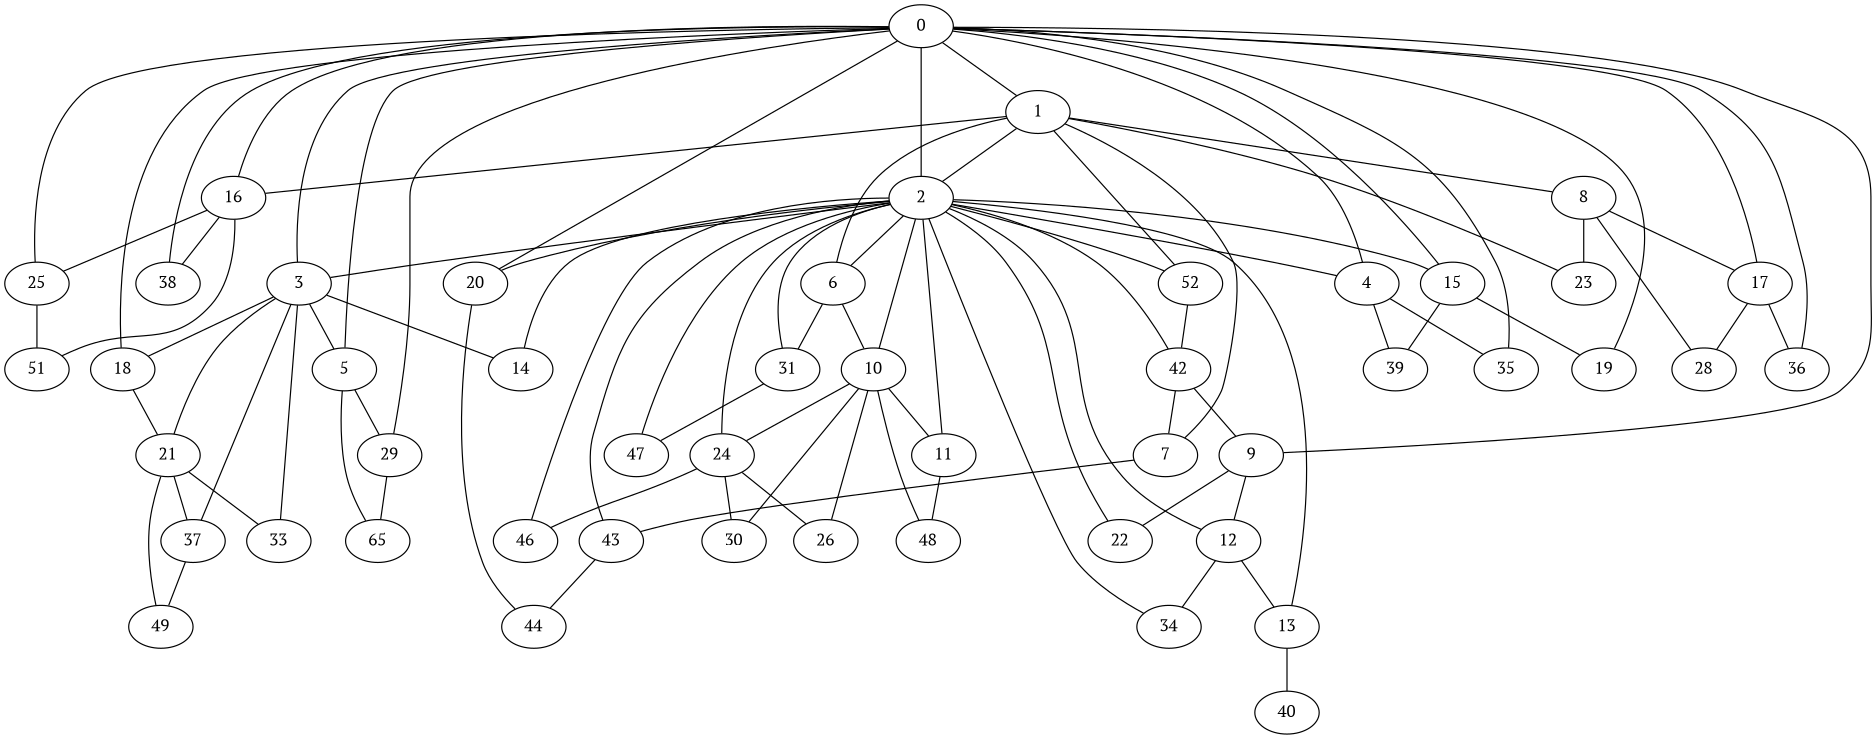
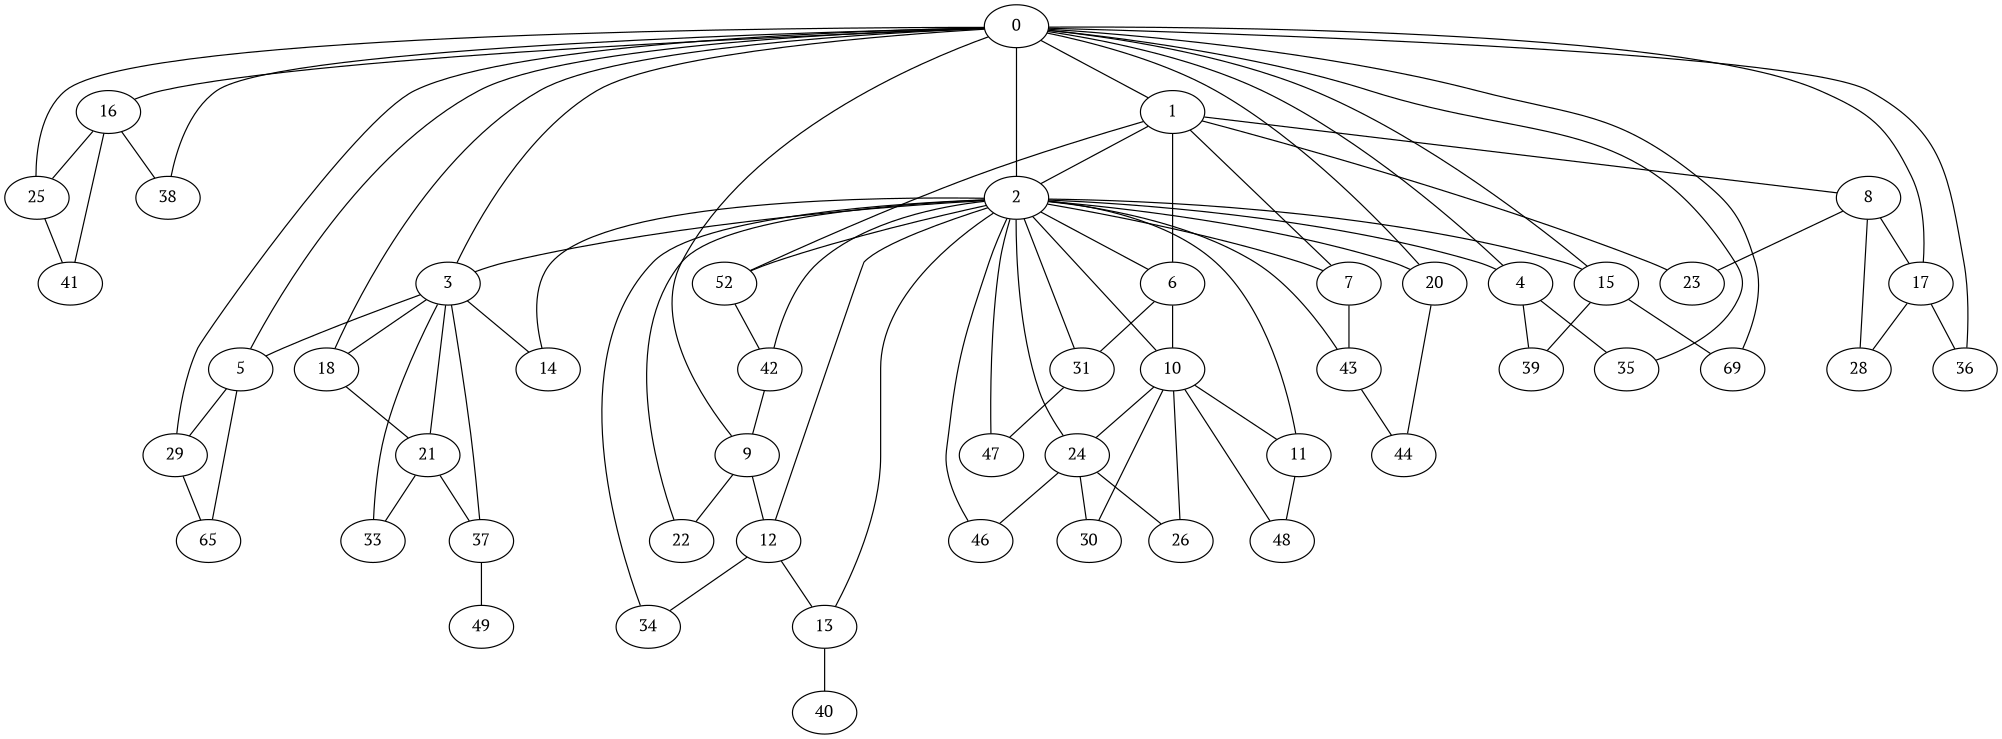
edge "1" -- "16": removed
node "51": label "51" -> "41"
node "19": label "19" -> "69"
edge "42" -- "7": now "2" -- "7"
edge "21" -- "49": removed
